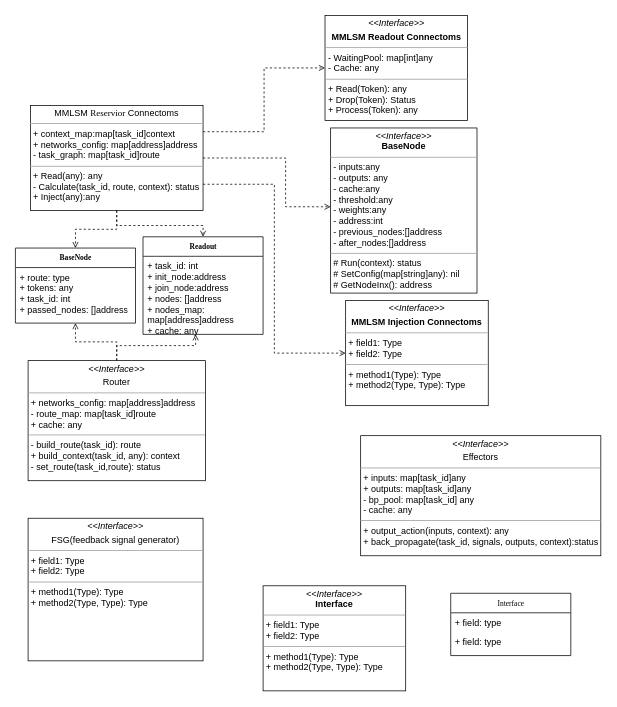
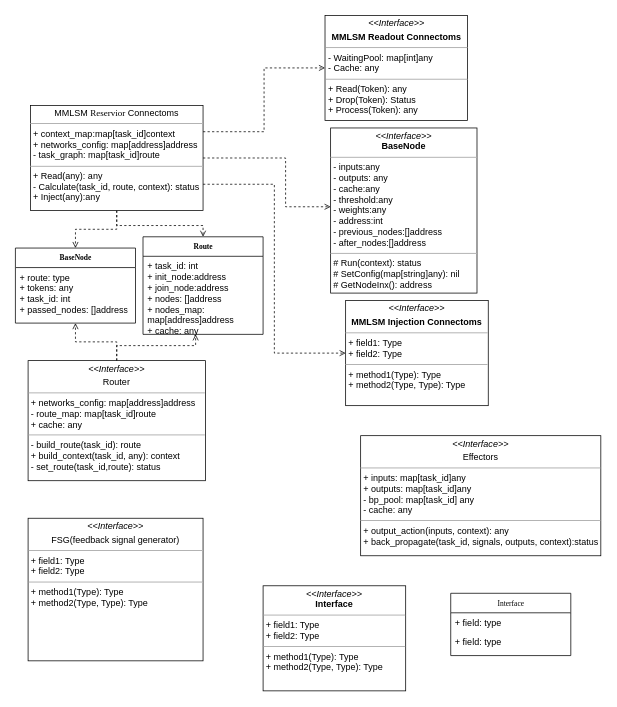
node "Readout": label "Readout" -> "Route"
